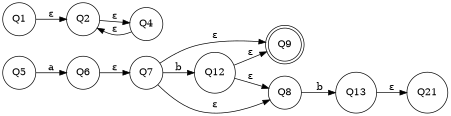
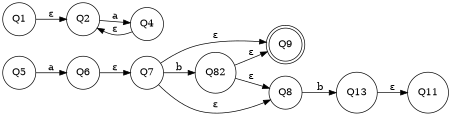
edge "Q2" -> "Q4": label "ε" -> "a"
node "Q12": label "Q12" -> "Q82"
node "Q21": label "Q21" -> "Q11"
